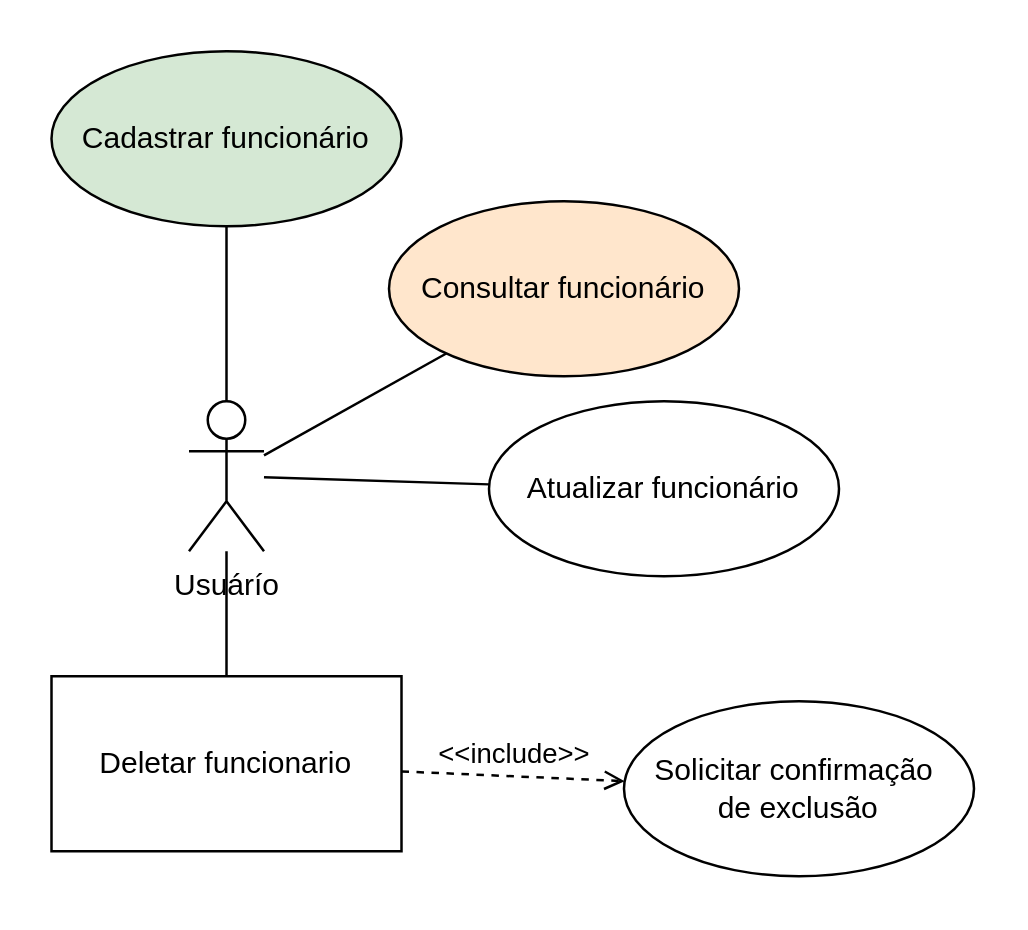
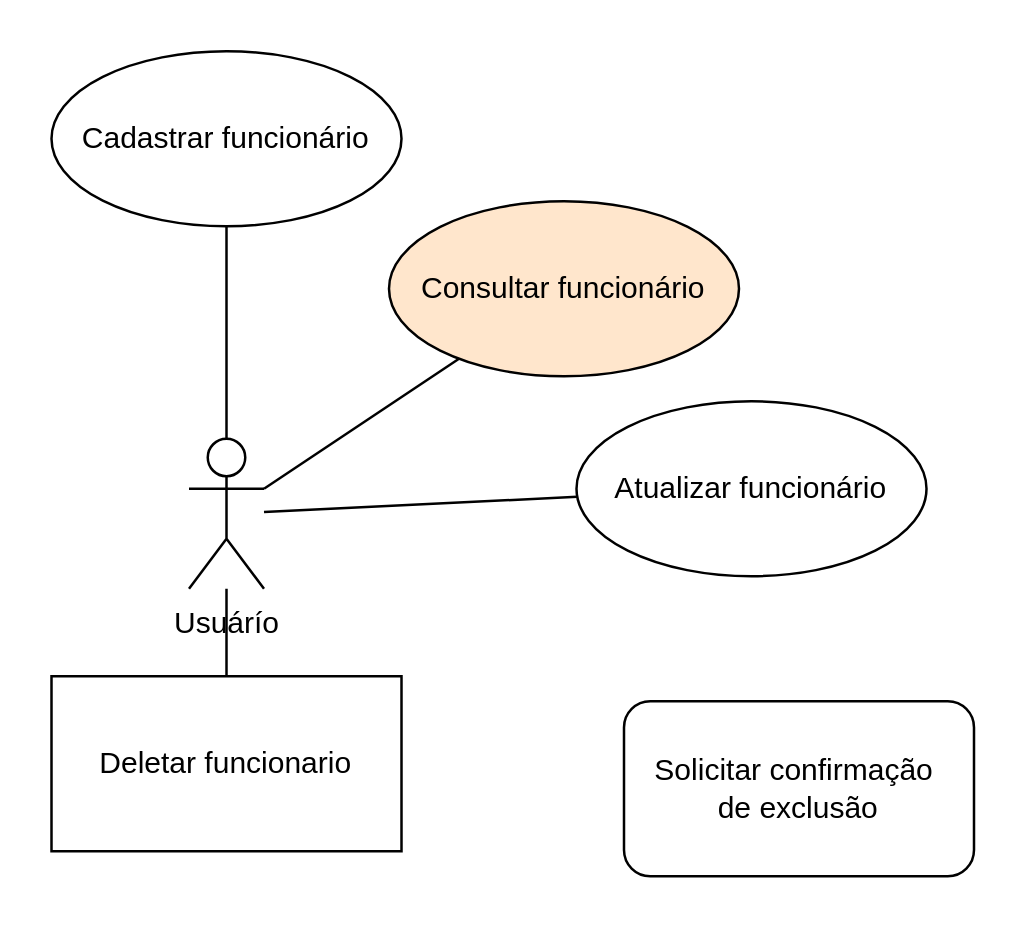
node "Cadastrar funcionário": fillcolor #d5e8d4 -> #ffffff
node "Usuárío": moved (226, 476) -> (226, 514)
node "Atualizar funcionário": moved (664, 489) -> (751, 489)
edge "Deletar funcionario" -> "Solicitar confirmação de exclusão": removed, label "<<include>>"
node "Solicitar confirmação de exclusão": shape ellipse -> rounded rectangle
